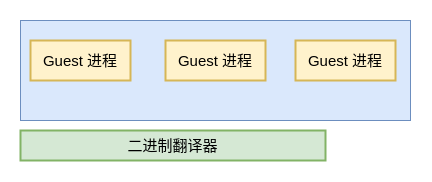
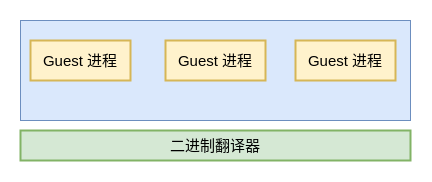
node "二进制翻译器": size 305x30 -> 390x30
